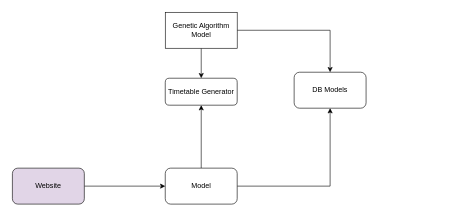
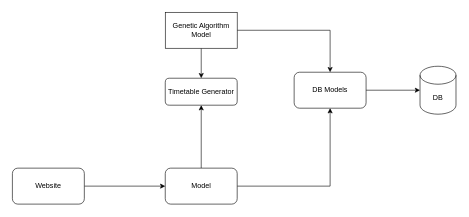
edge "DB Models" -> "DB": added
node "DB": added
node "Website": fillcolor #e1d5e7 -> #ffffff
